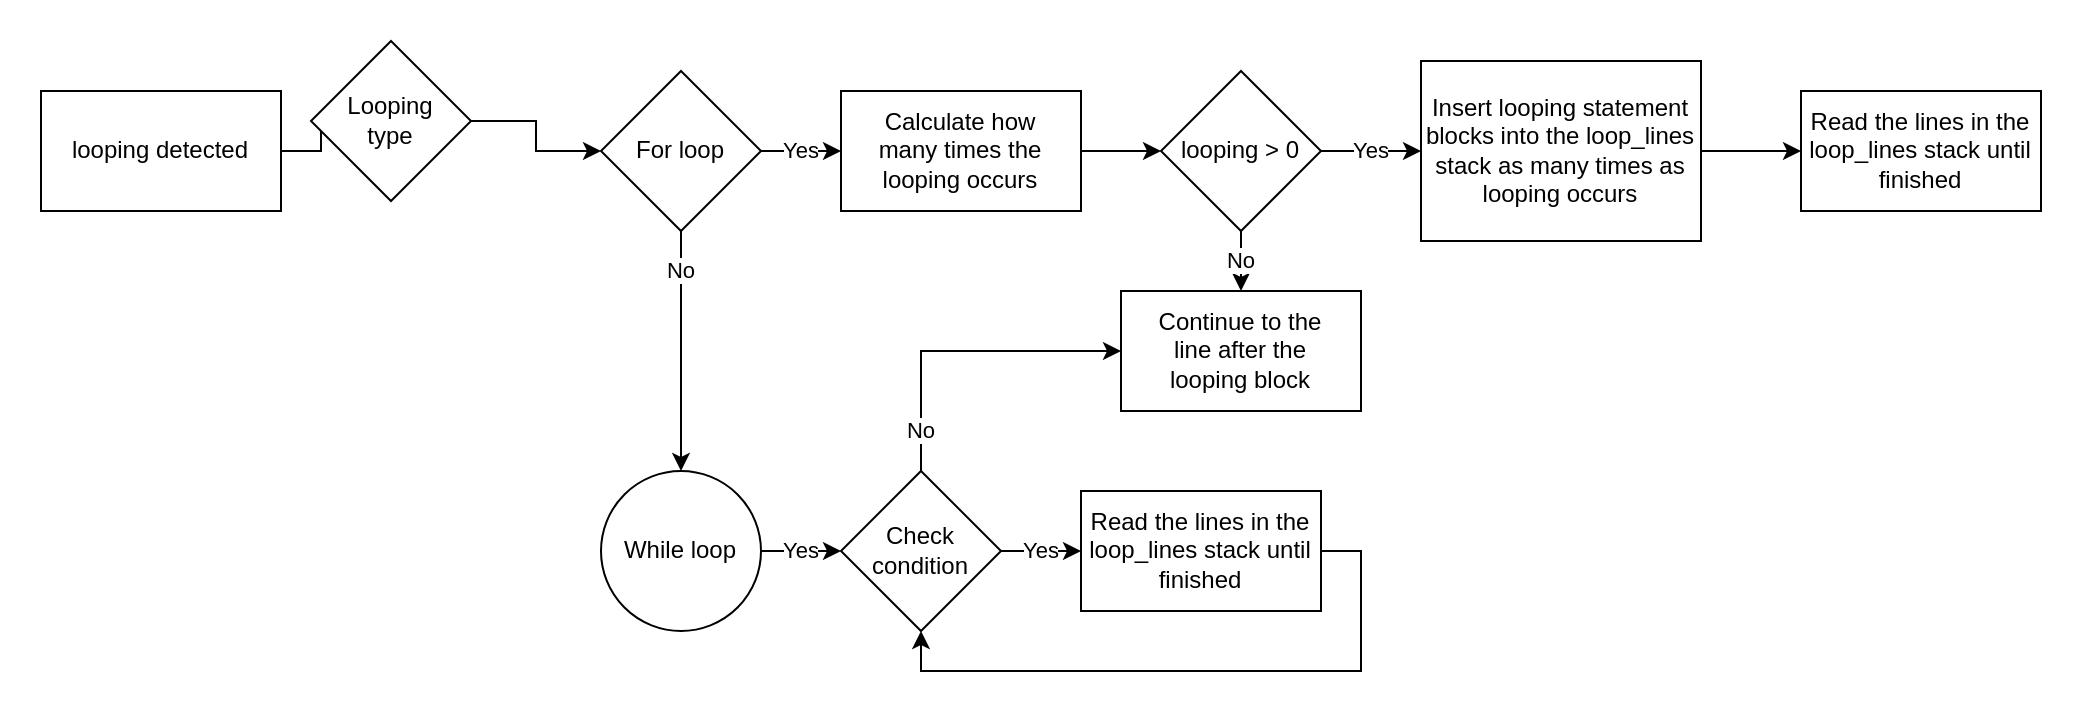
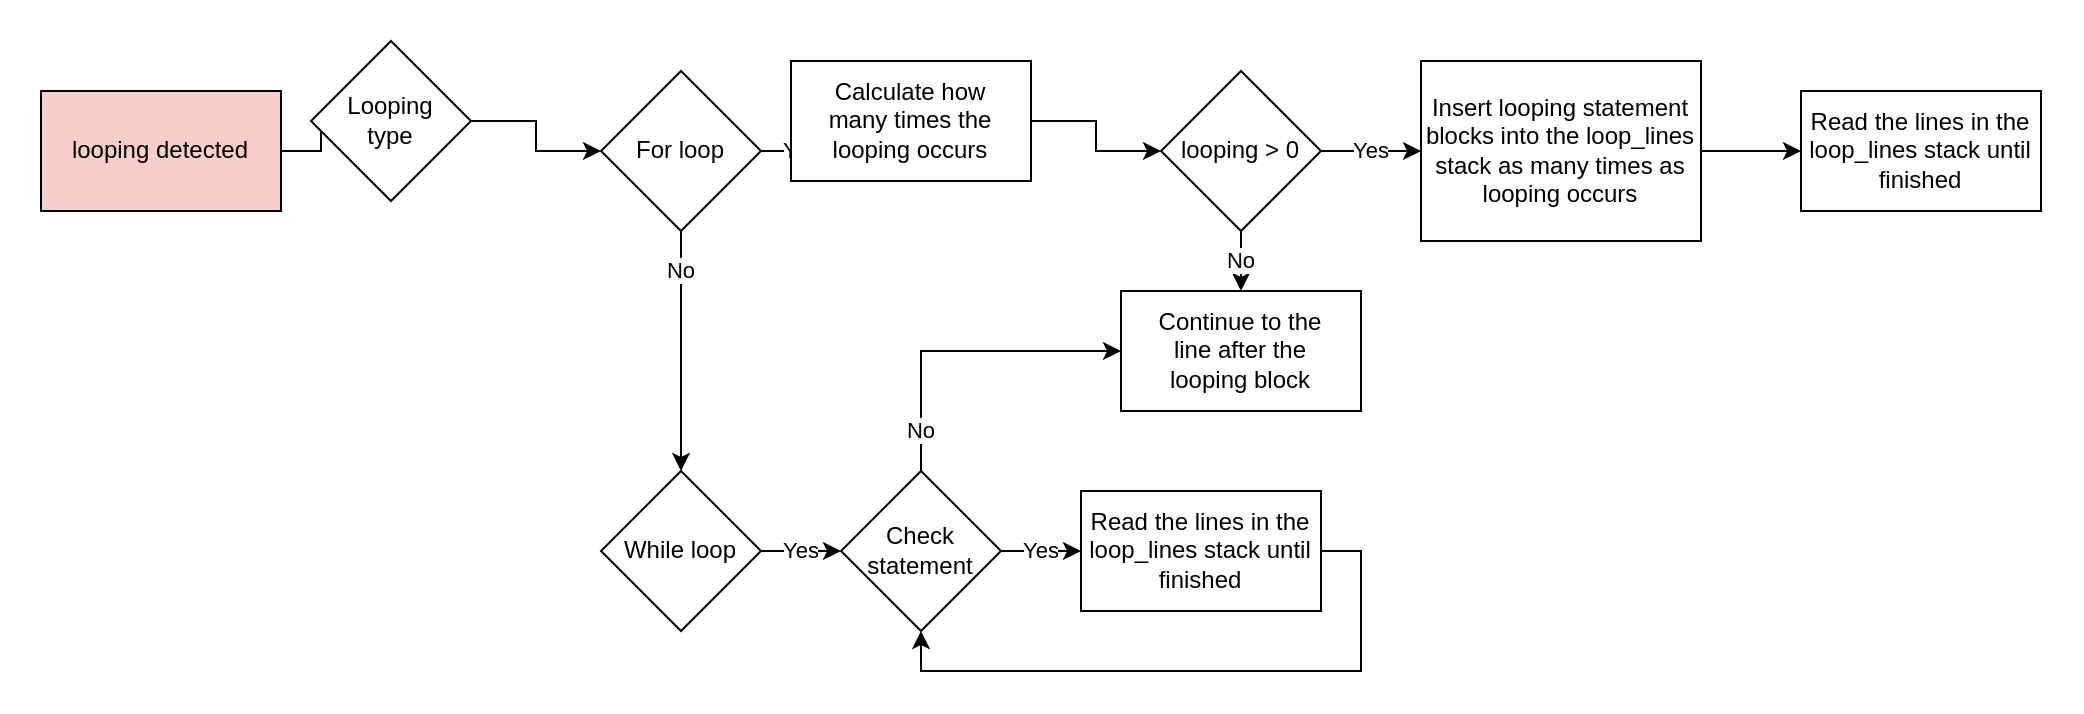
node "looping detected": fillcolor #ffffff -> #f8cecc
node "Calculate how many times the looping occurs": moved (961, 151) -> (911, 121)
node "While loop": shape ellipse -> diamond
node "Check condition": label "Check condition" -> "Check statement"
